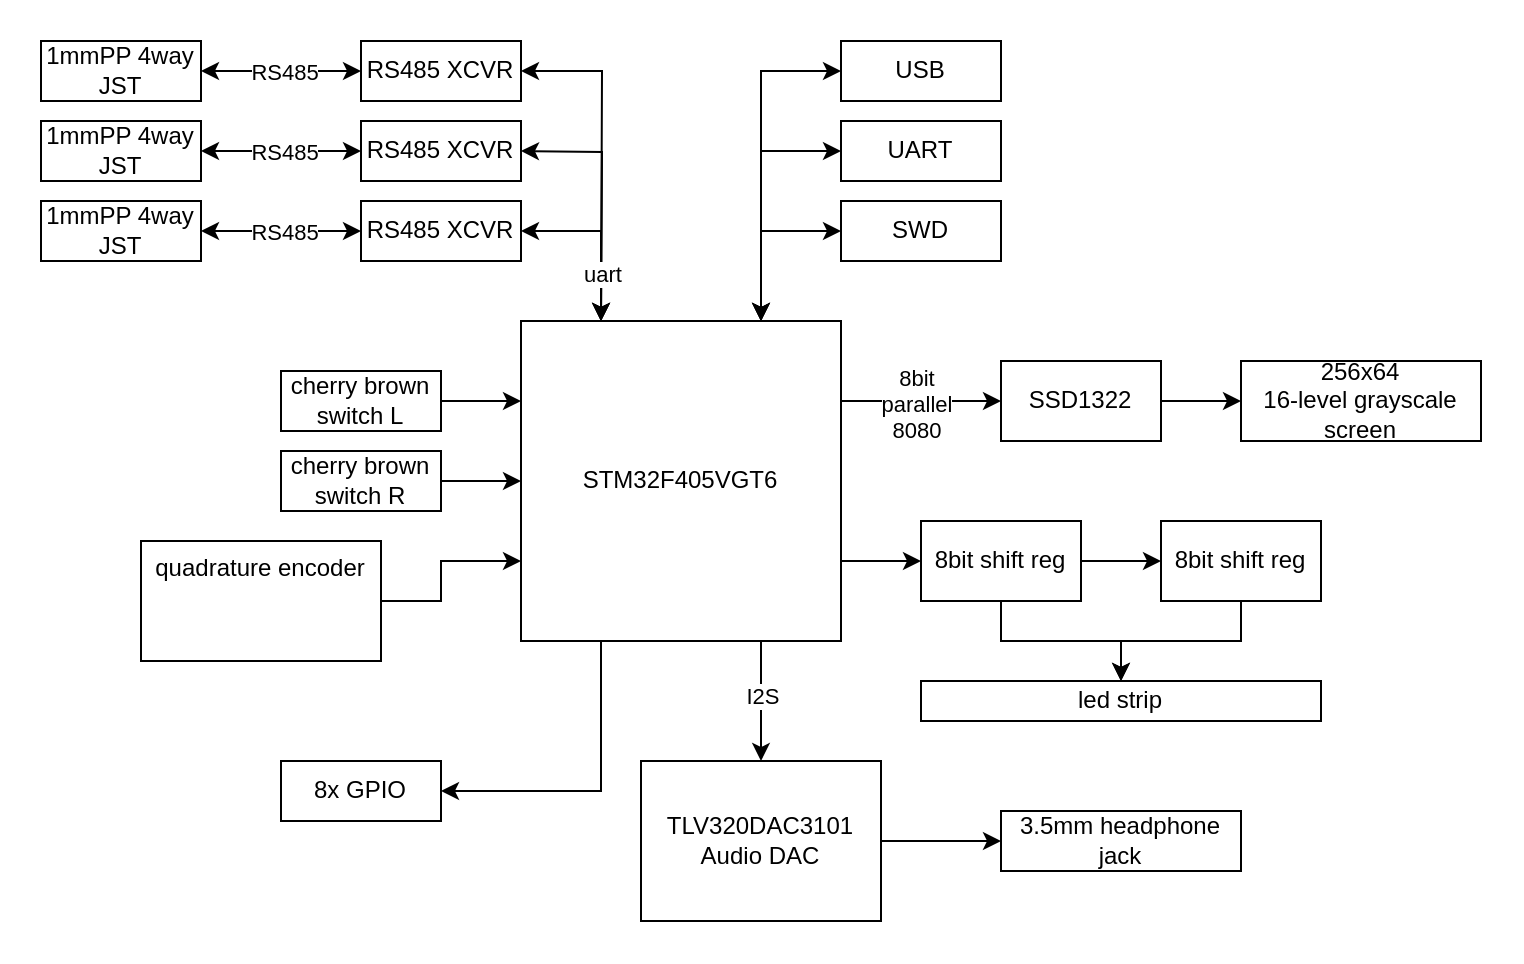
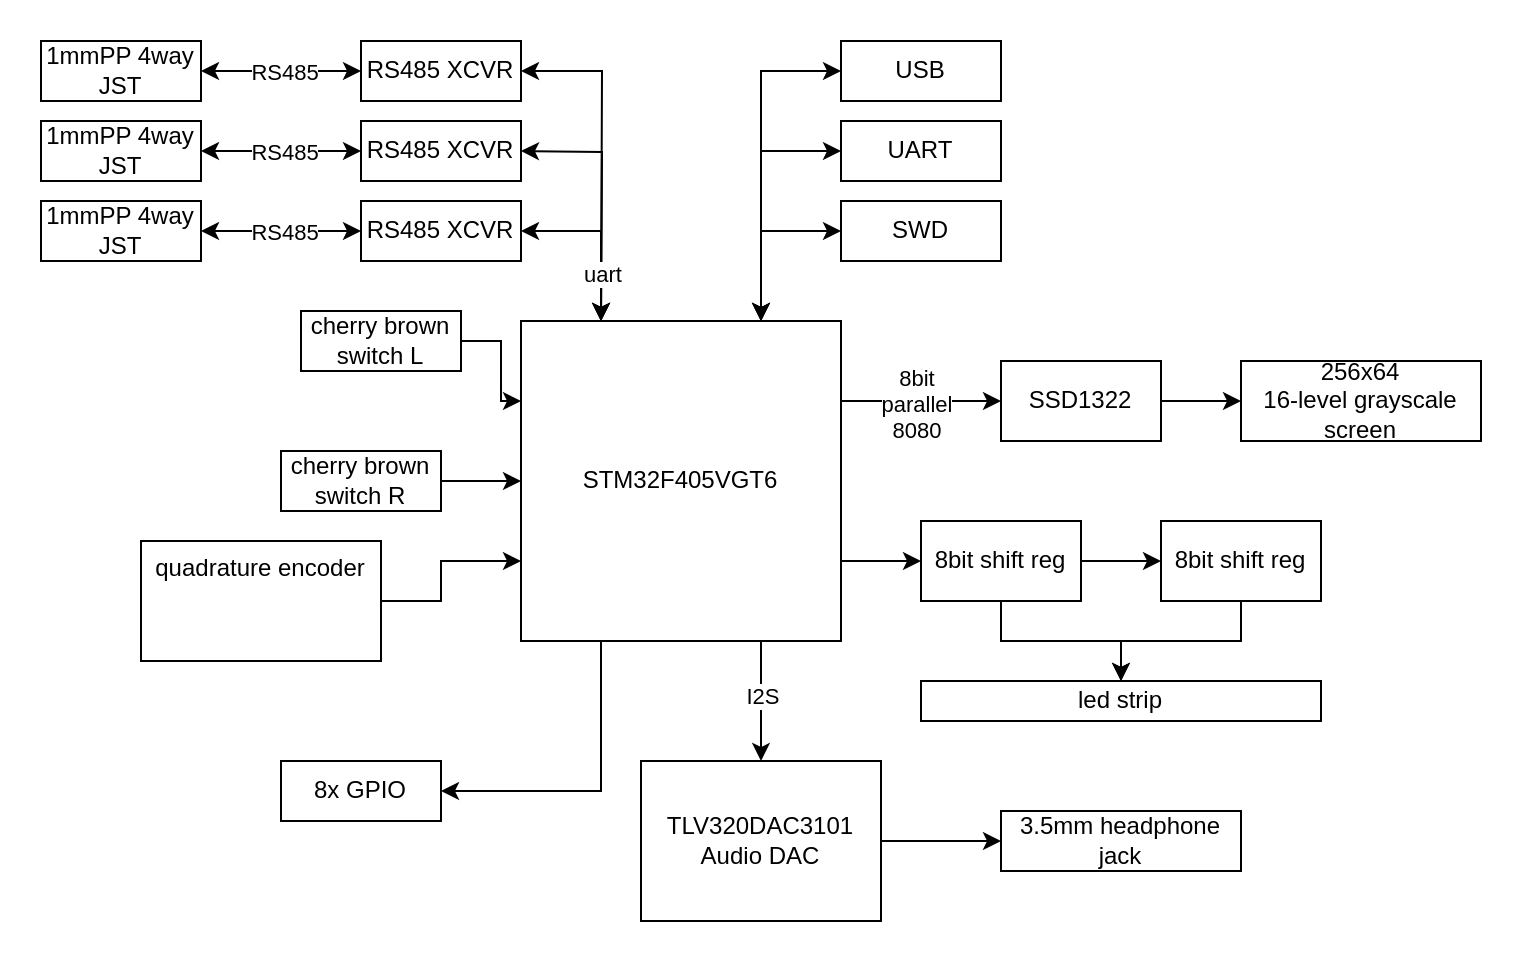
node "cherry brown switch L": moved (361, 401) -> (381, 341)
